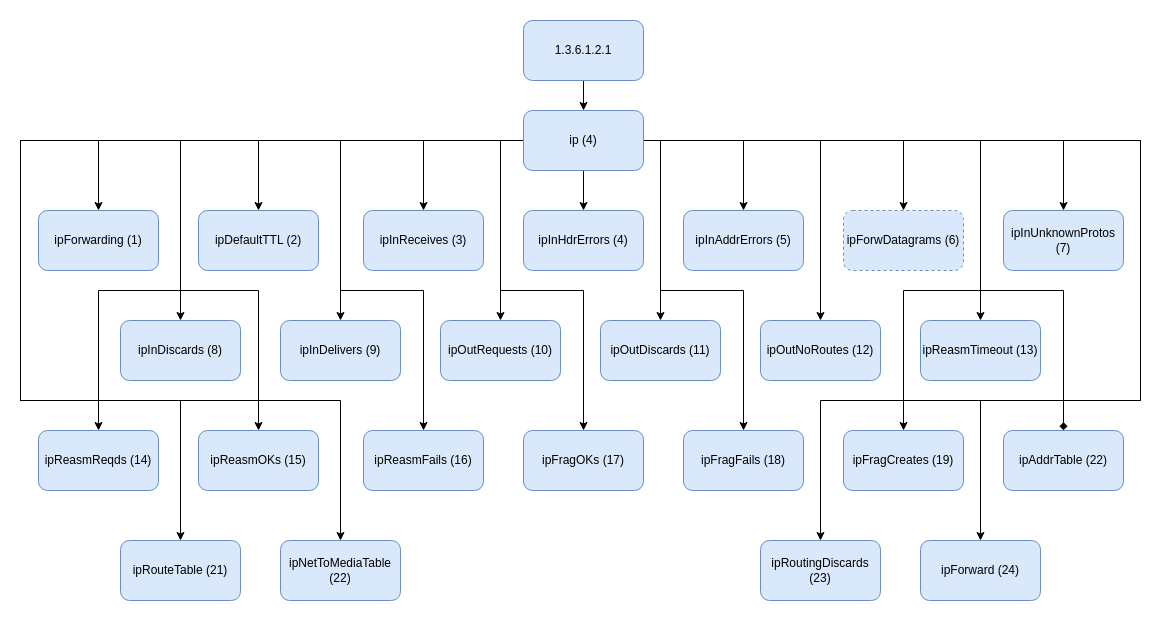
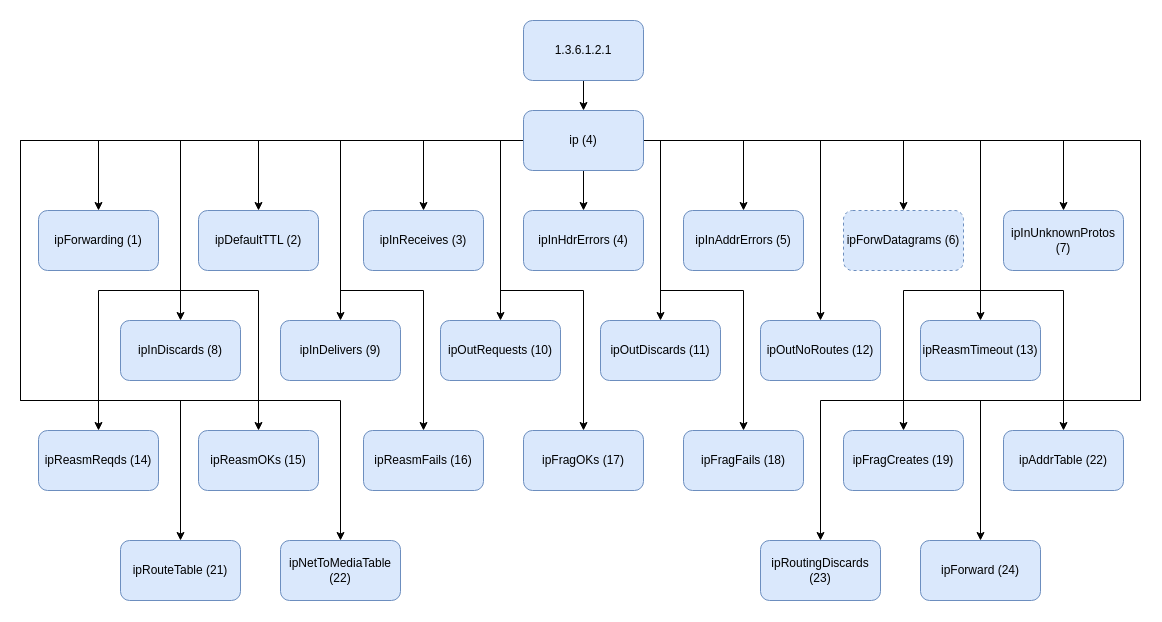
edge "ip (4)" -> "ipAddrTable (22)": arrowhead diamond -> classic
